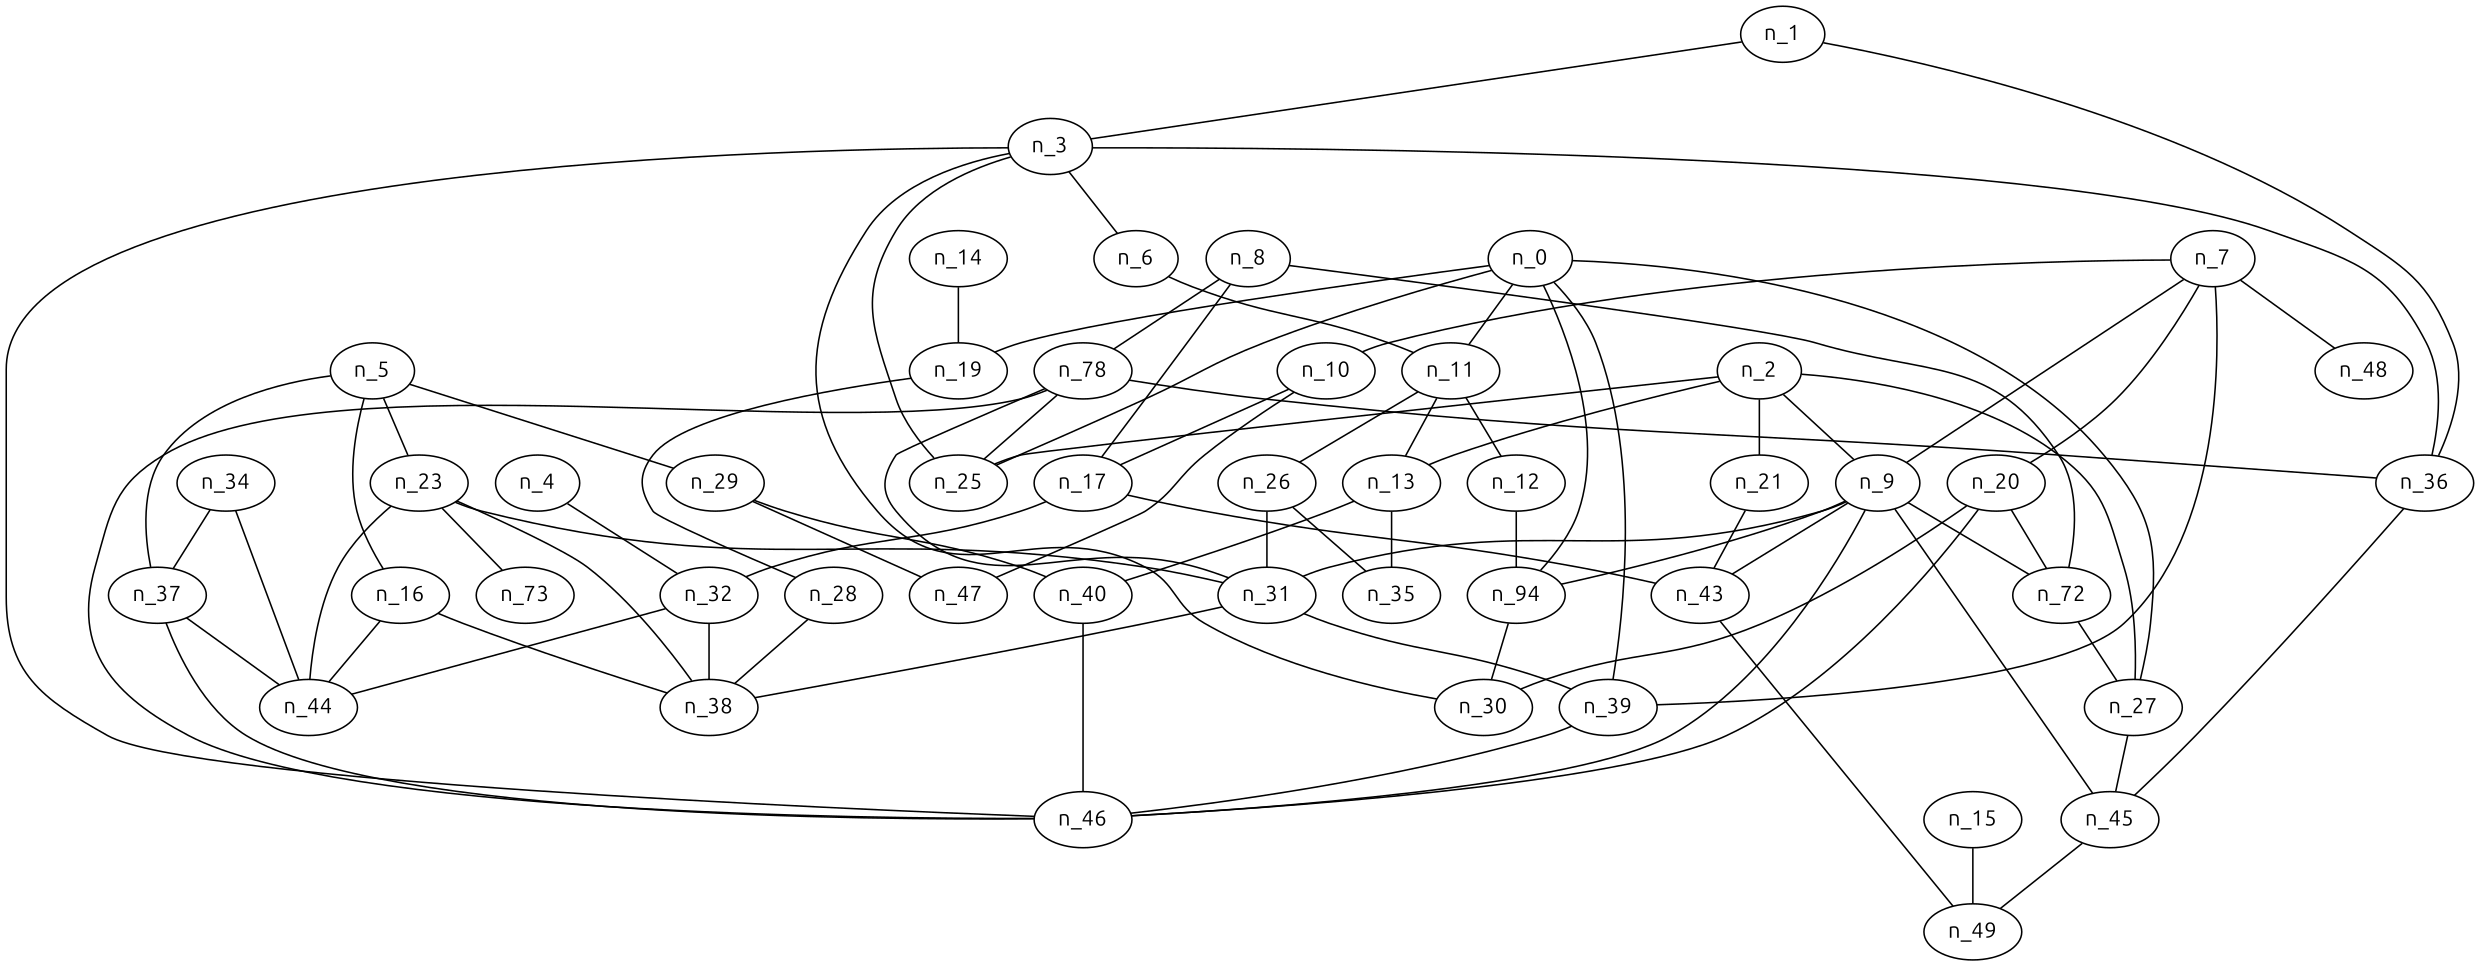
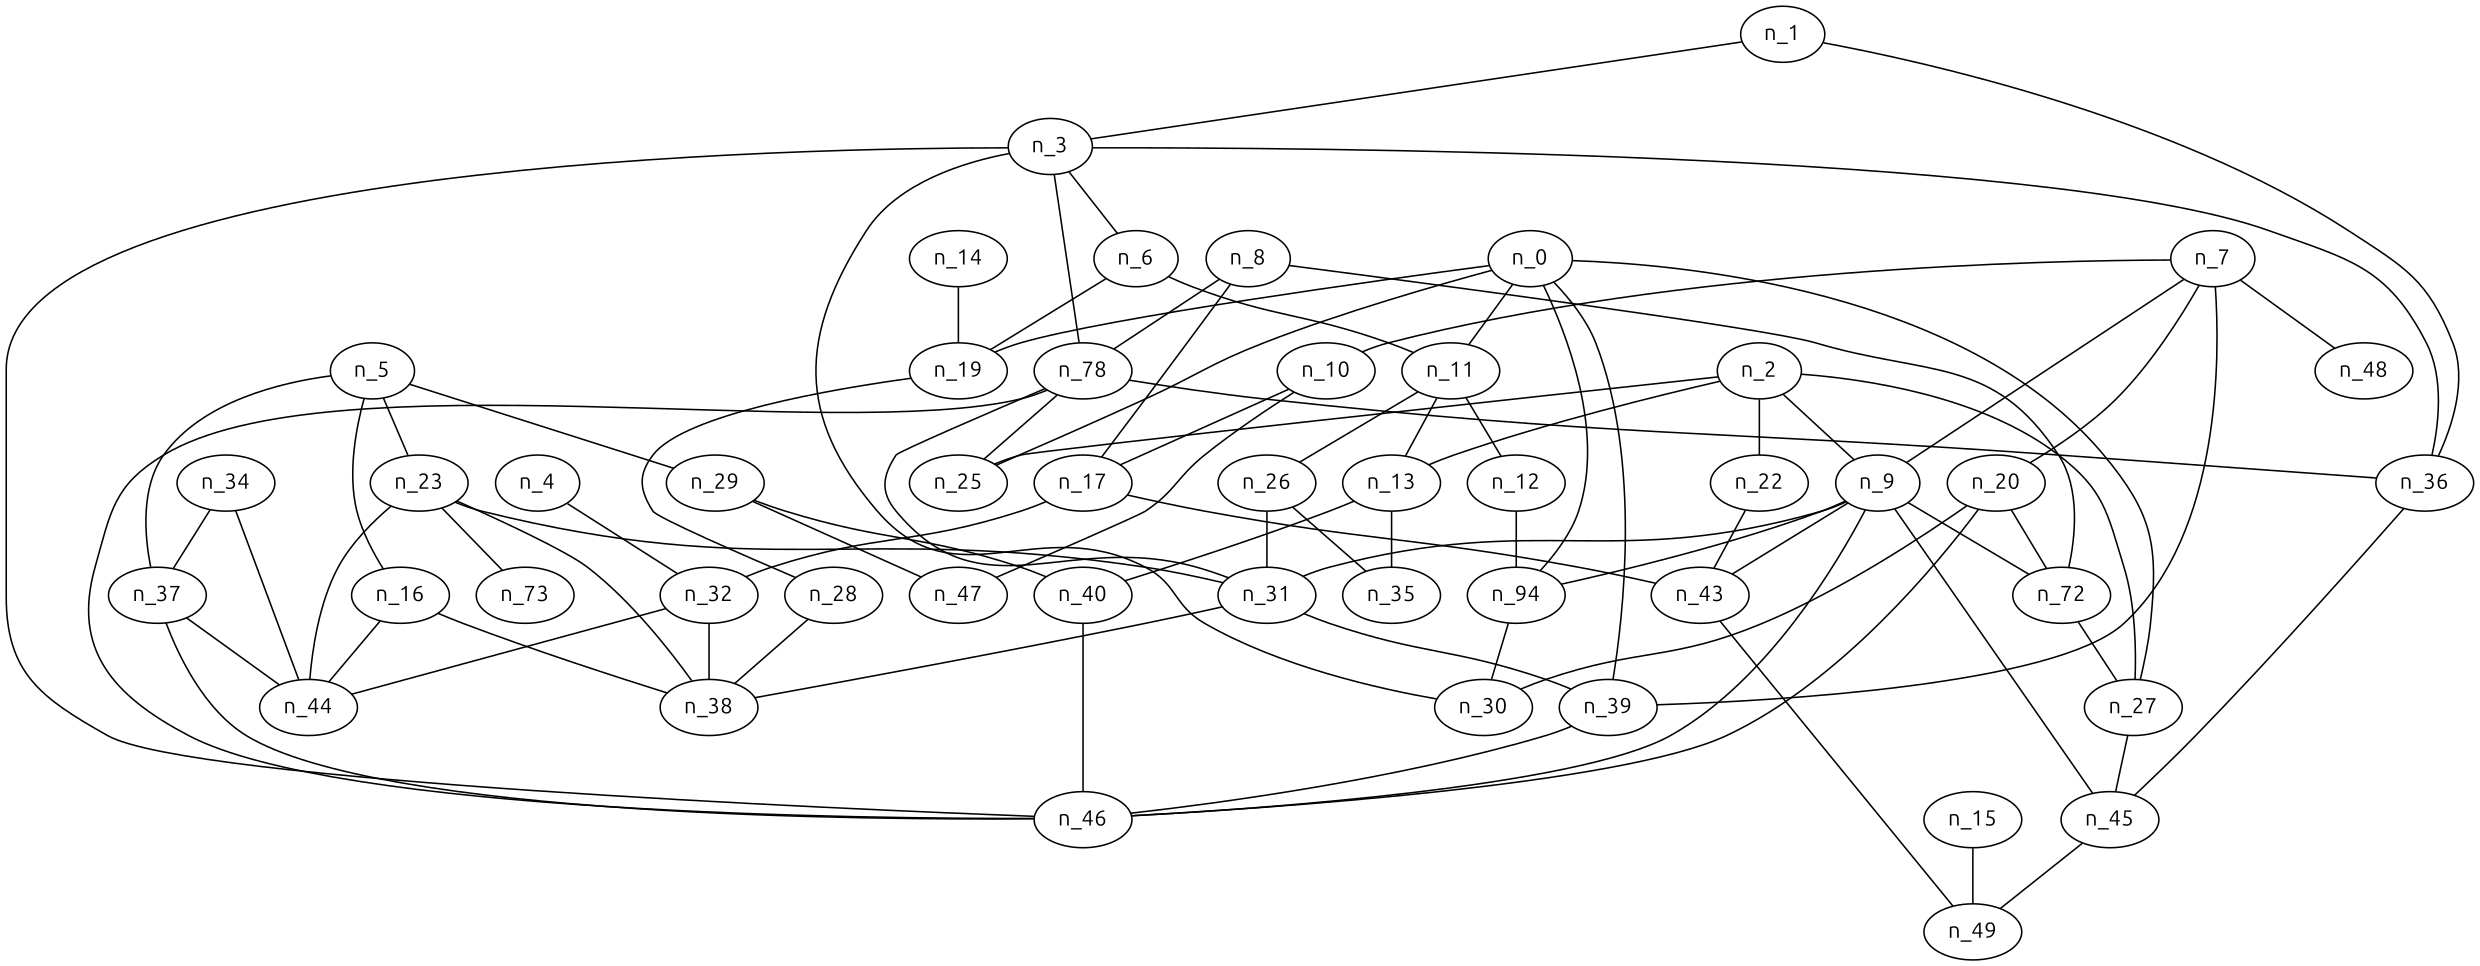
edge "n_3" -- "n_25": now "n_3" -- "n_78"
edge "n_6" -- "n_19": added
node "n_21": label "n_21" -> "n_22"
